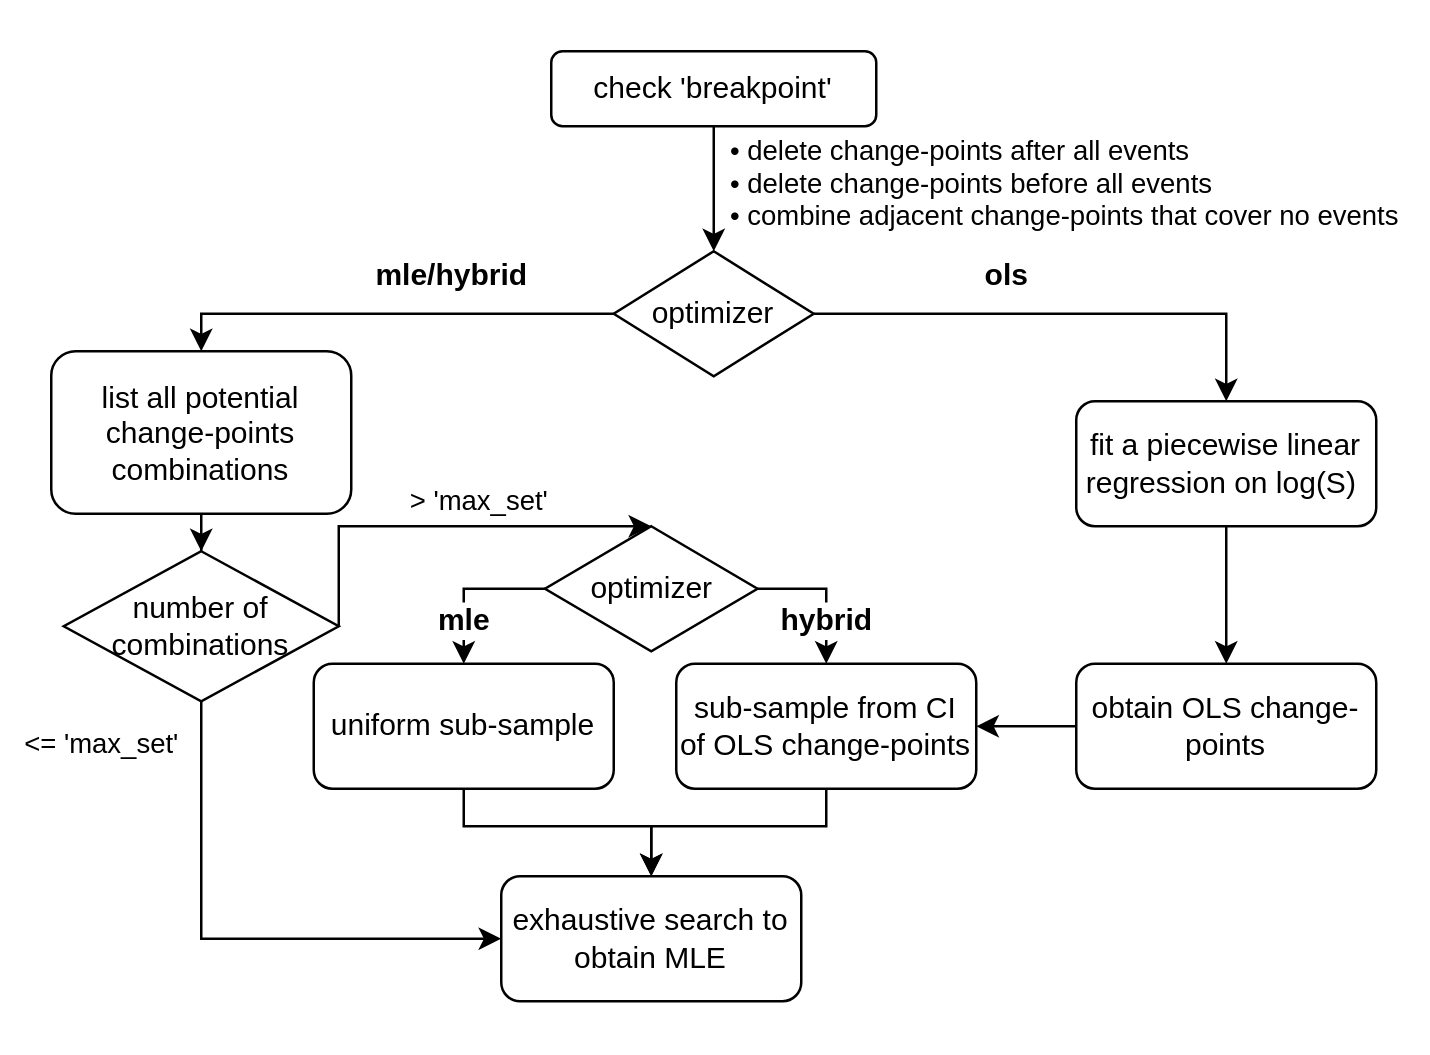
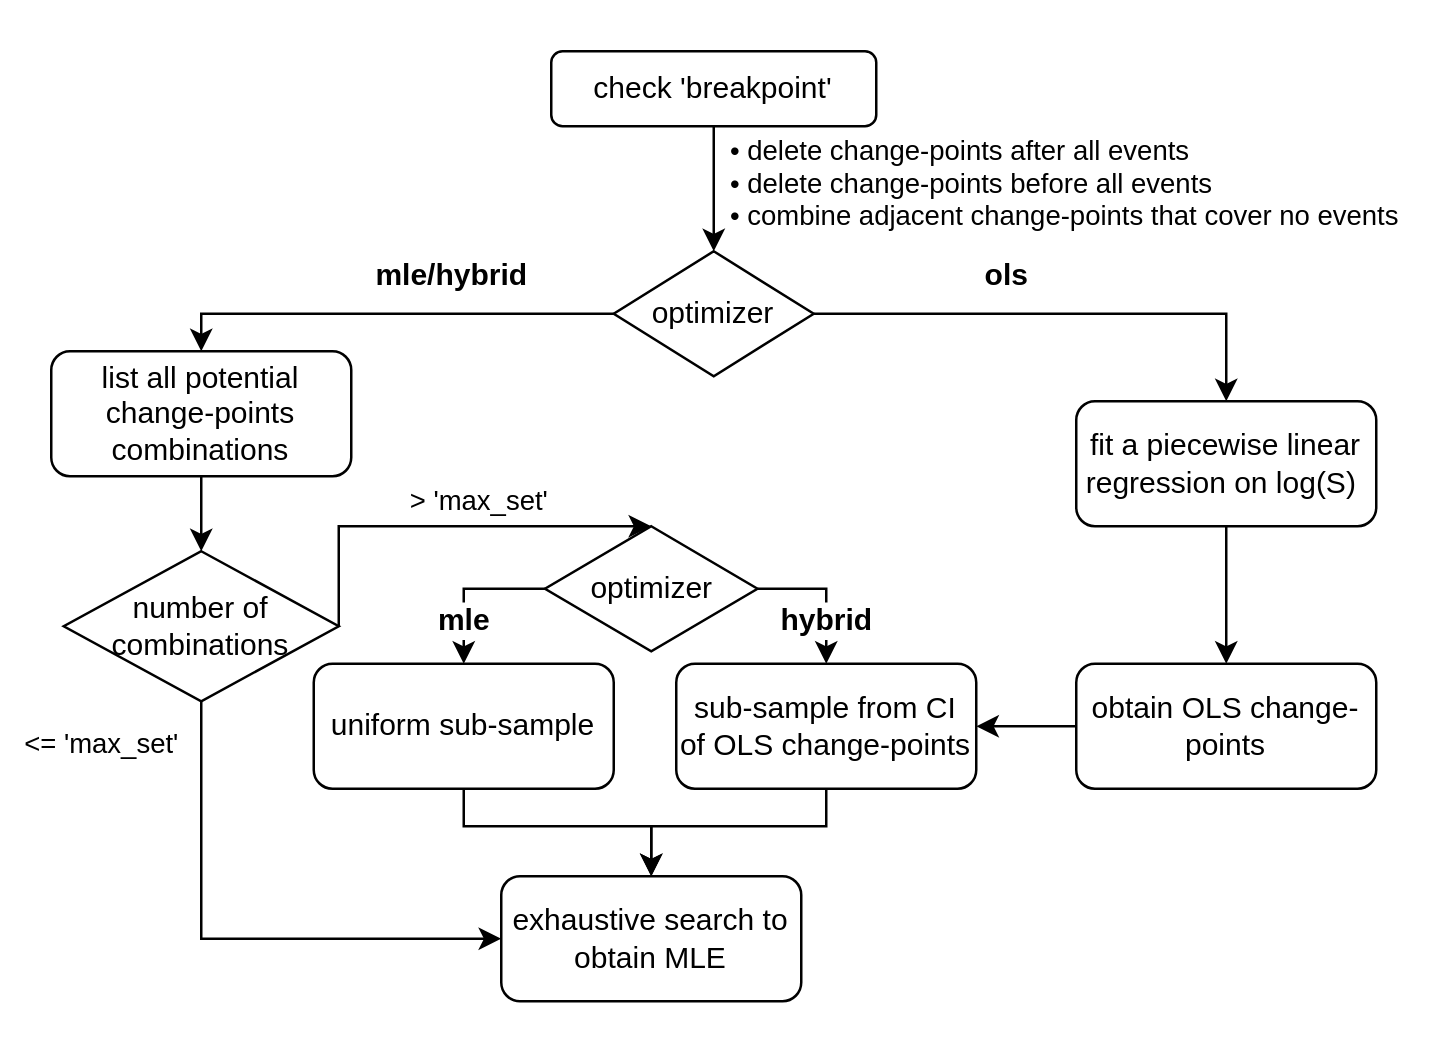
node "list all potential change-points combinations": size 300x163 -> 300x125
